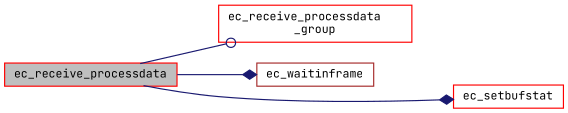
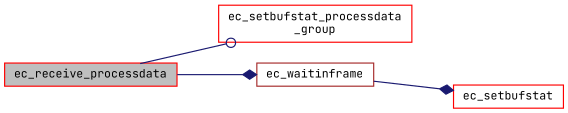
node "ec_receive_processdata _group": label "ec_receive_processdata _group" -> "ec_setbufstat_processdata _group"
edge "ec_receive_processdata" -> "ec_setbufstat": now "ec_waitinframe" -> "ec_setbufstat"
